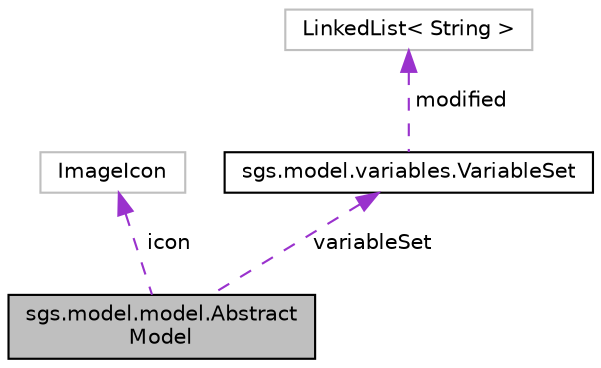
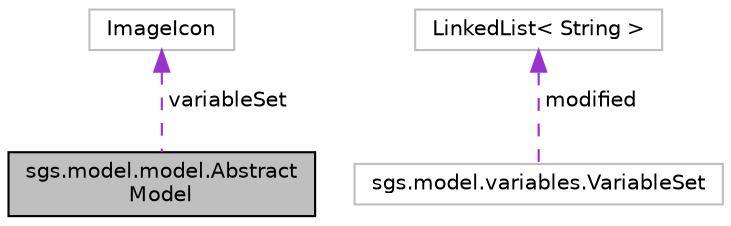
node "sgs.model.variables.VariableSet": color black -> grey75
edge "sgs.model.model.Abstract Model" -> "ImageIcon": label " icon" -> " variableSet"
edge "sgs.model.model.Abstract Model" -> "sgs.model.variables.VariableSet": removed, label "variableSet"
